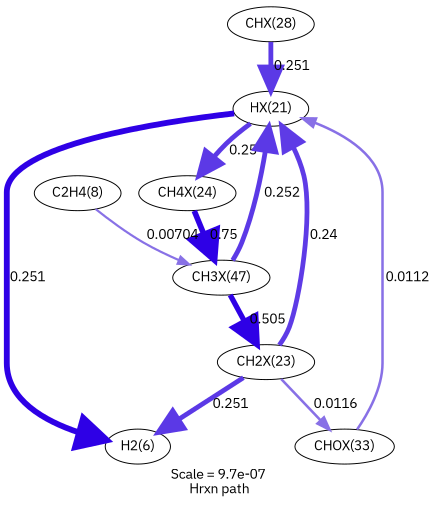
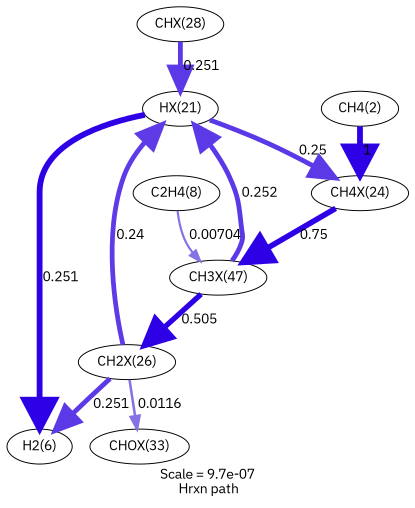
node "CH4(2)": added
edge "CHOX(33)" -> "HX(21)": removed, label "0.0112"
node "CH2X(23)": label "CH2X(23)" -> "CH2X(26)"
